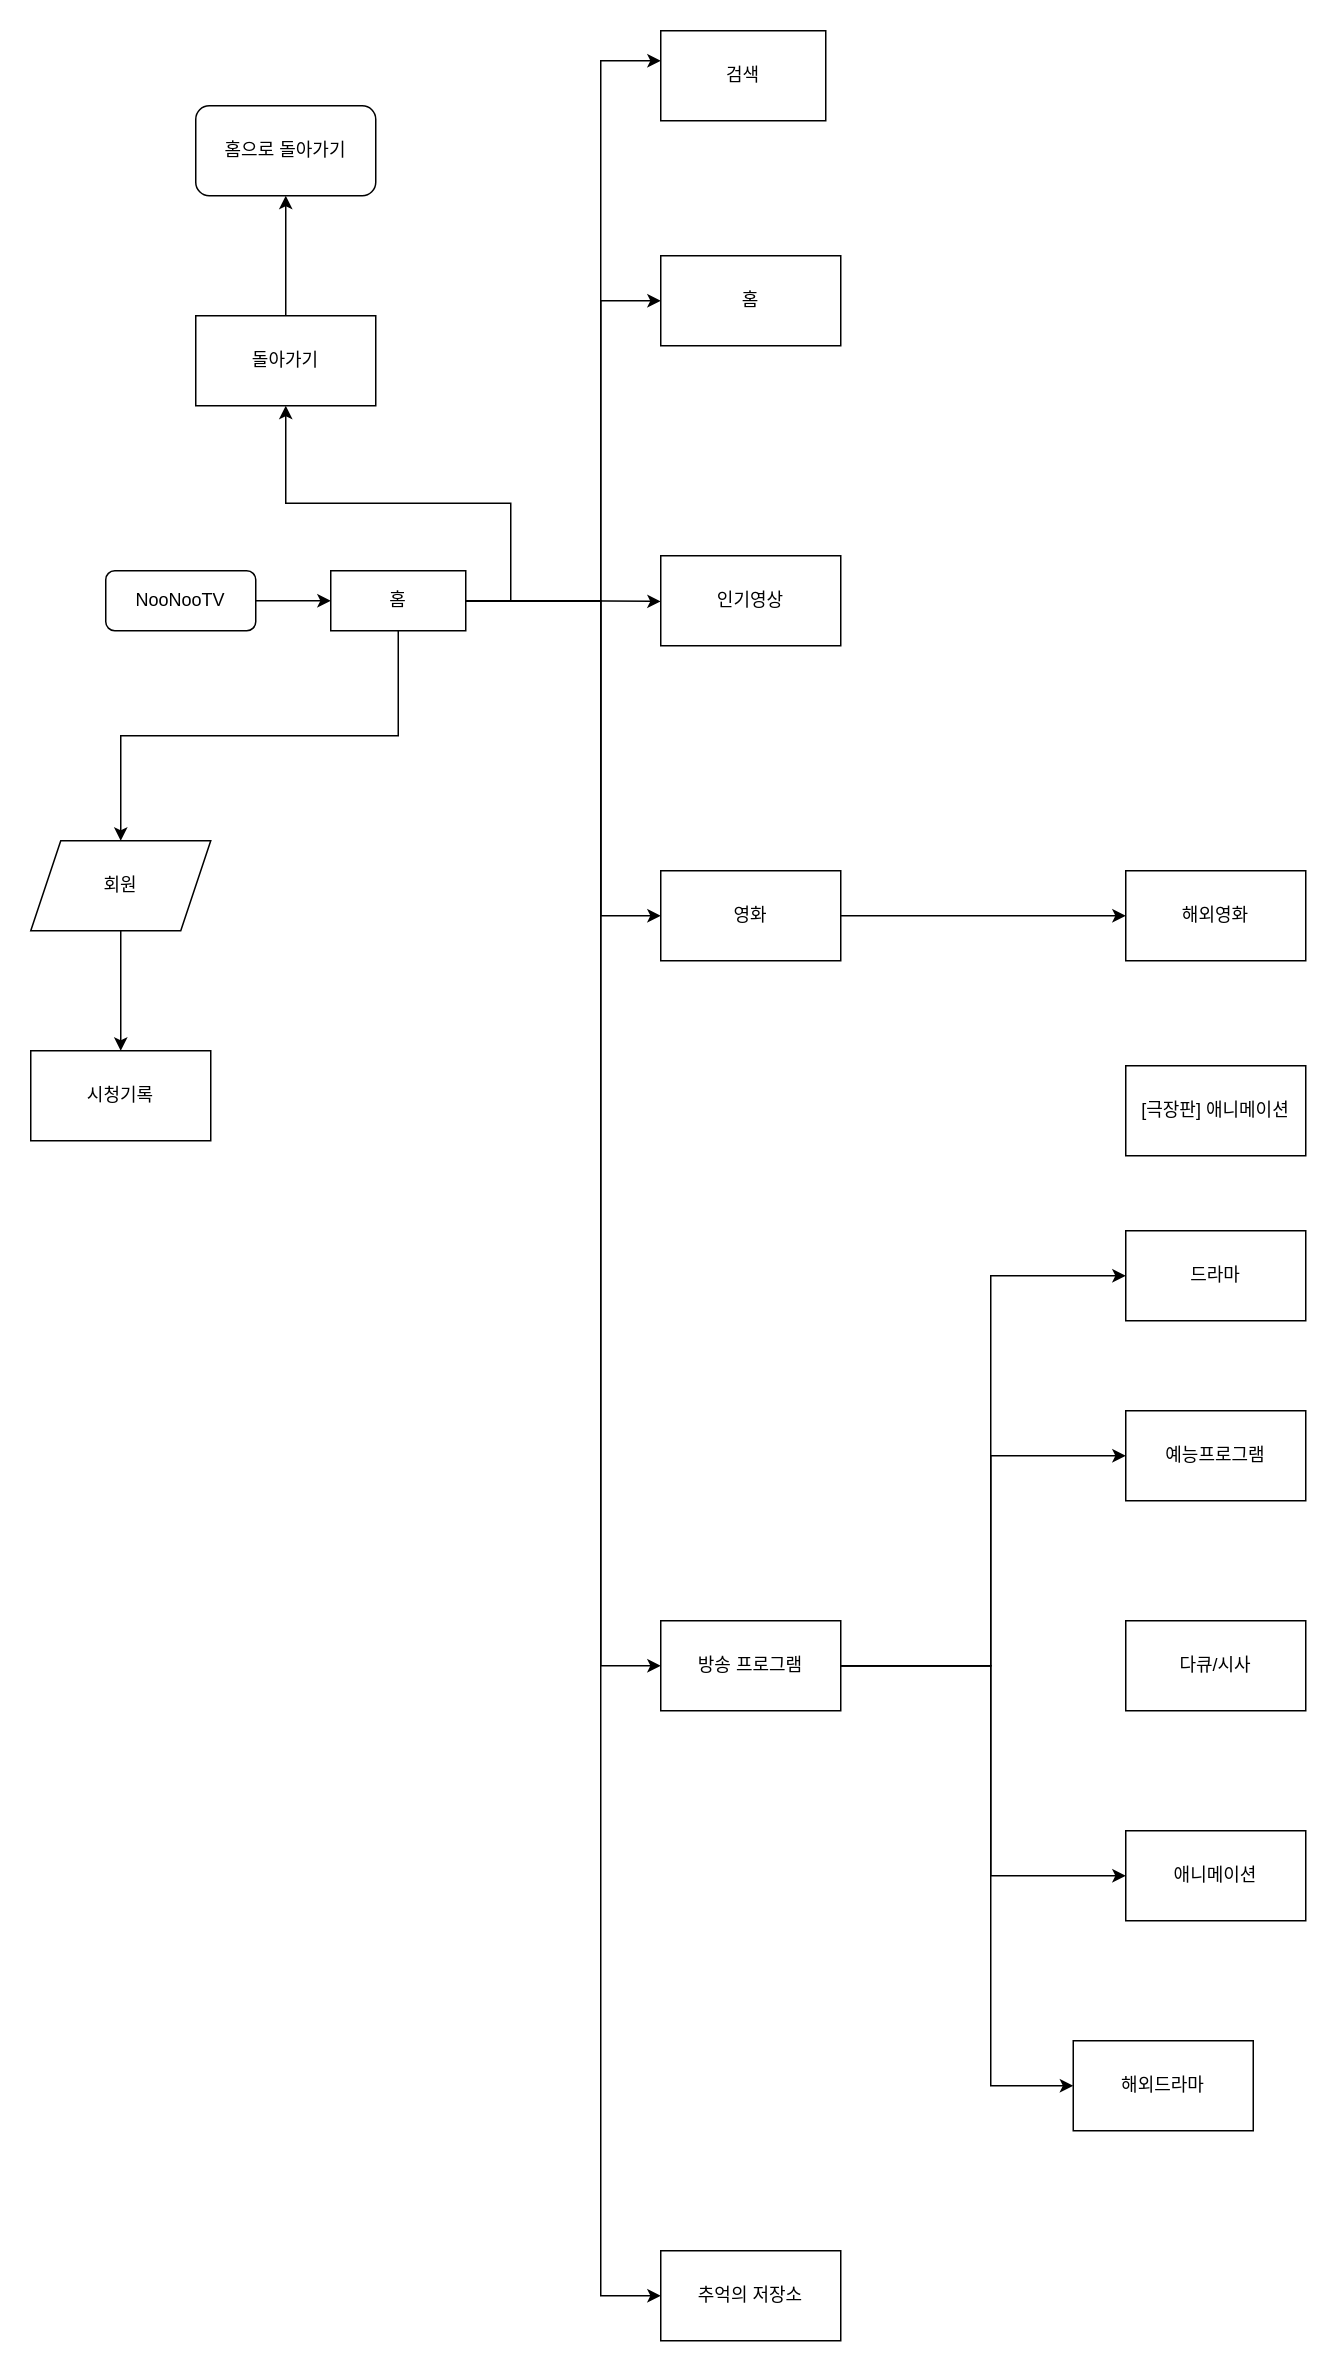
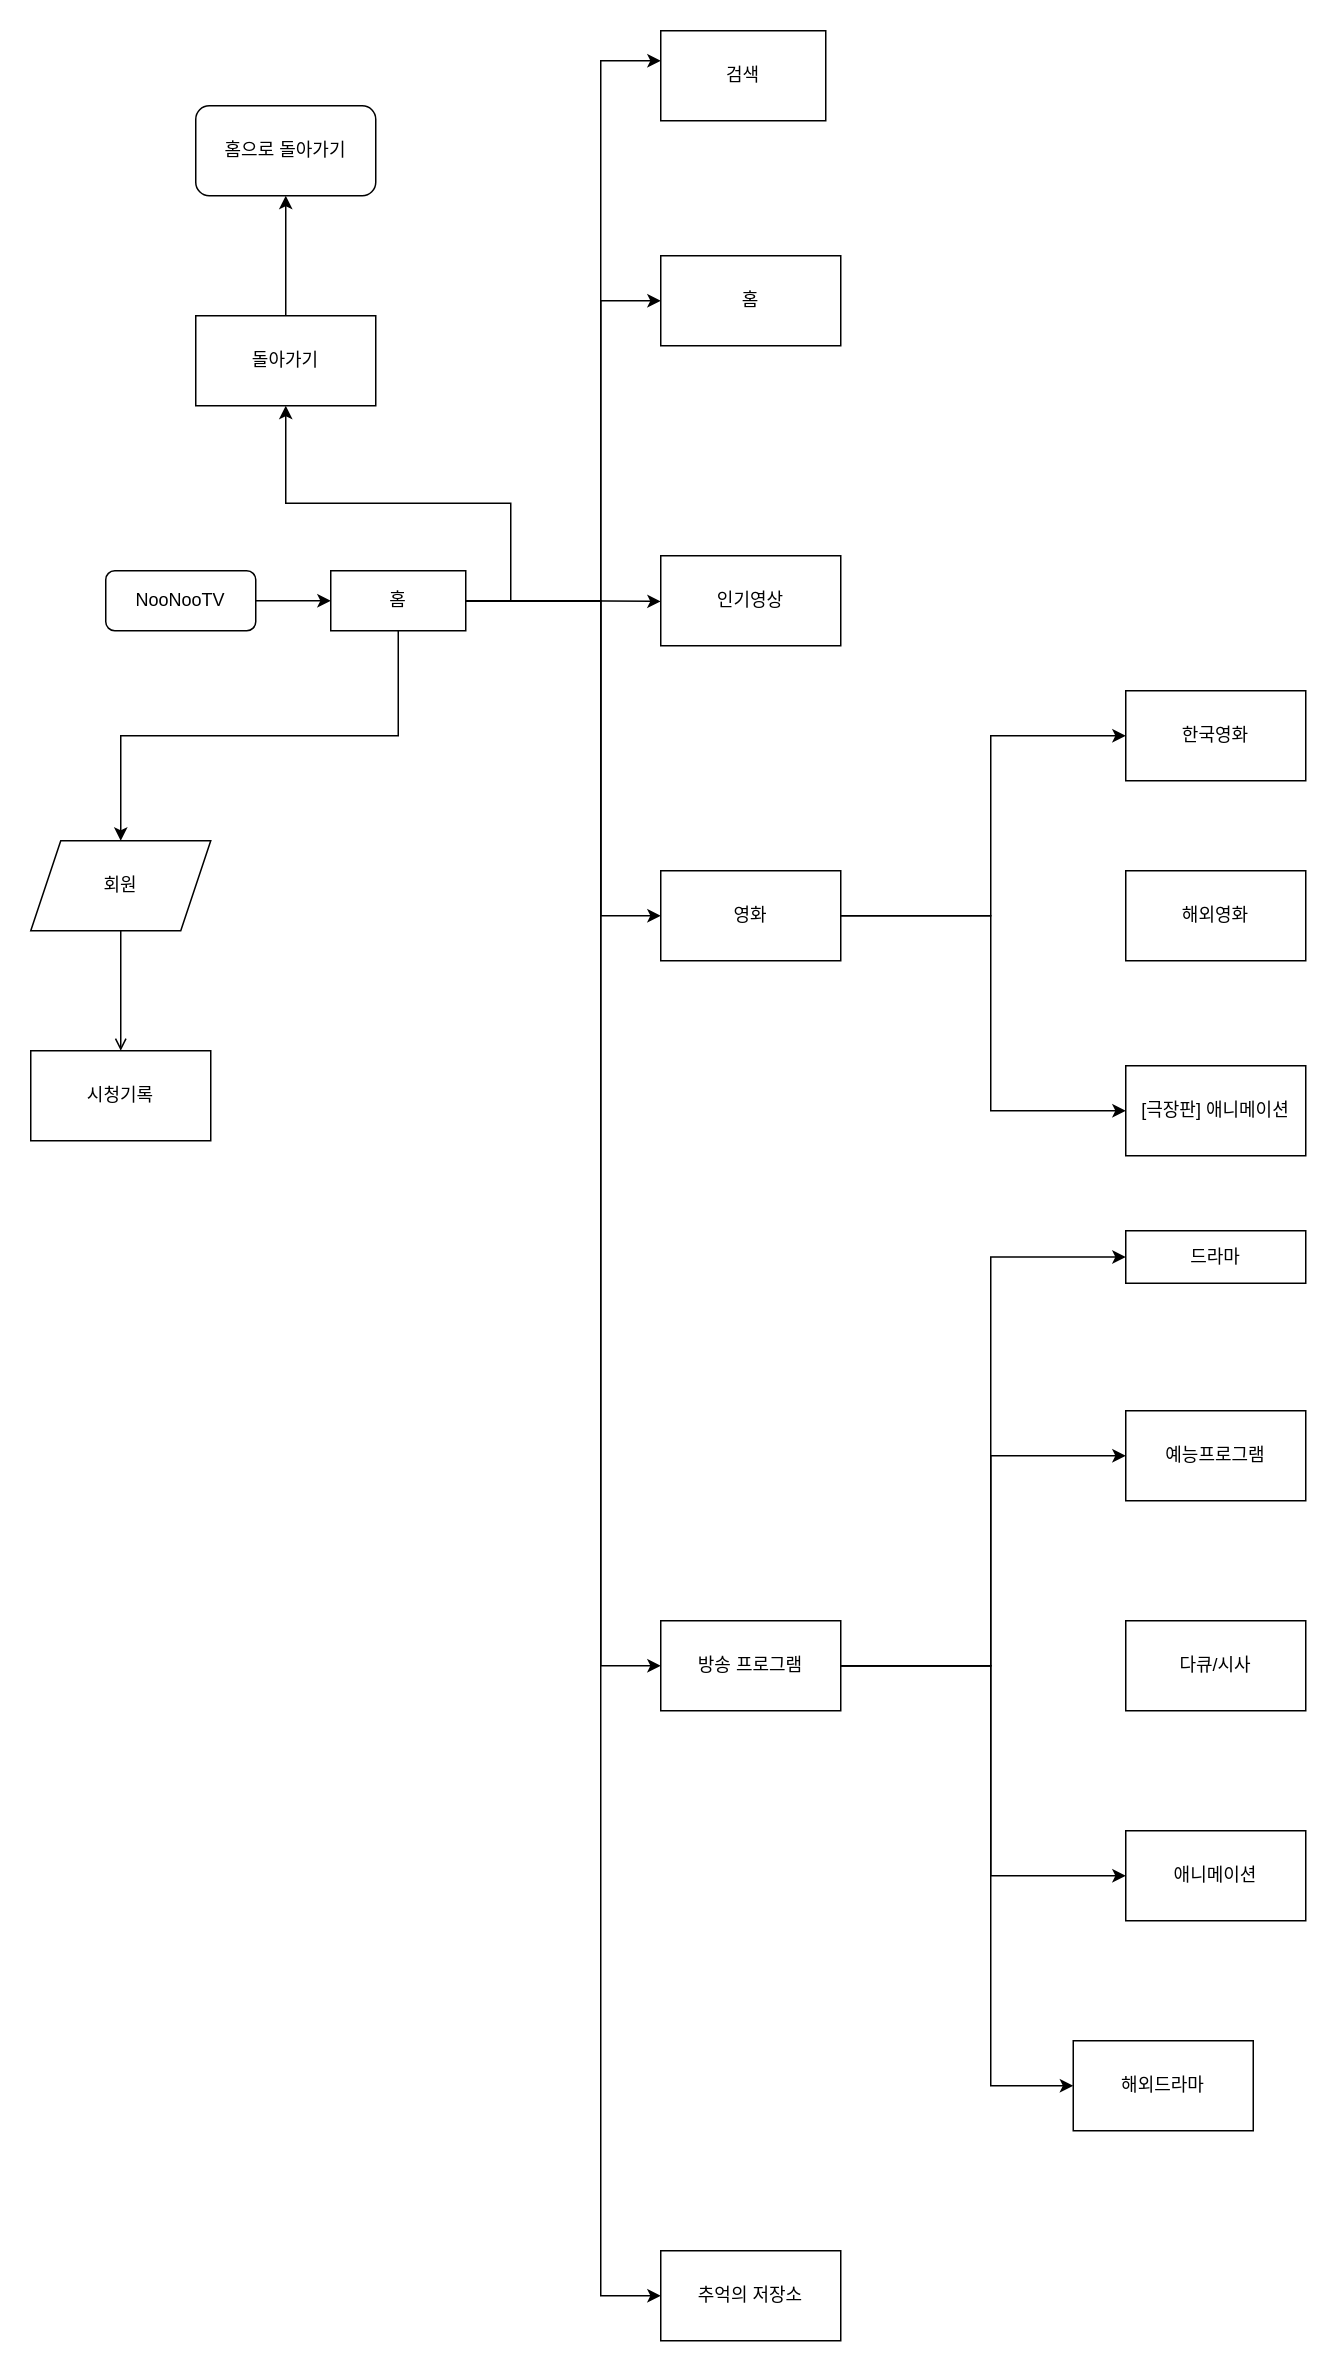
node "한국영화": added
edge "영화" -> "한국영화": added
edge "영화" -> "해외영화": removed
edge "회원" -> "시청기록": arrowhead classic -> open
edge "영화" -> "[극장판] 애니메이션": added
node "드라마": size 180x90 -> 180x53
